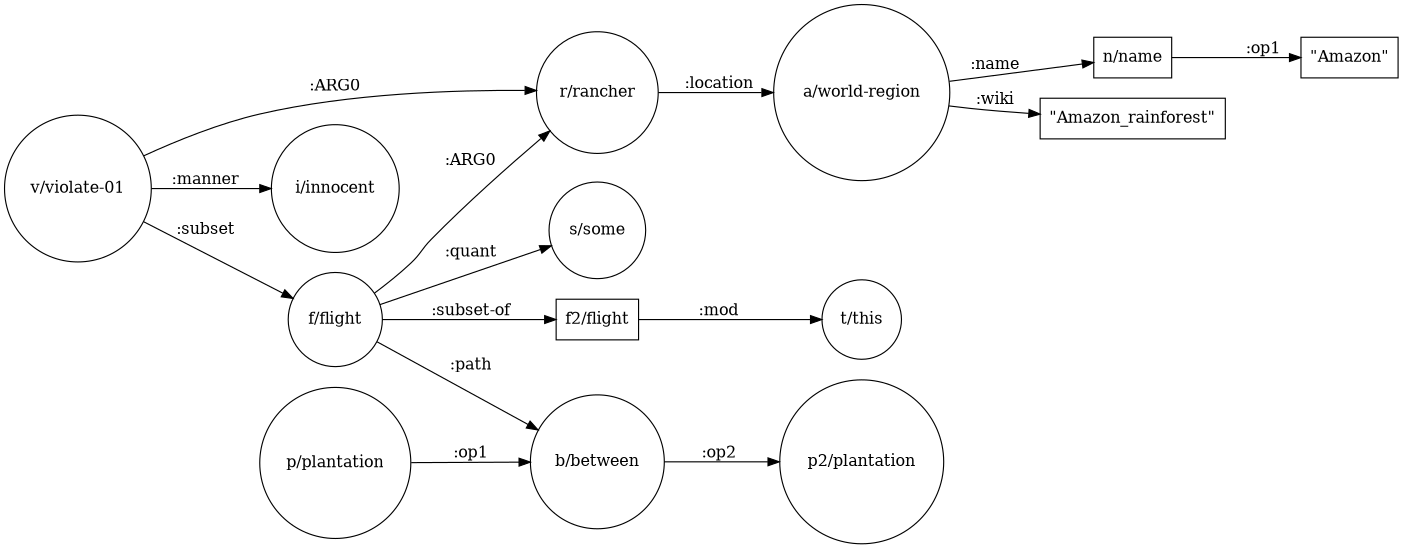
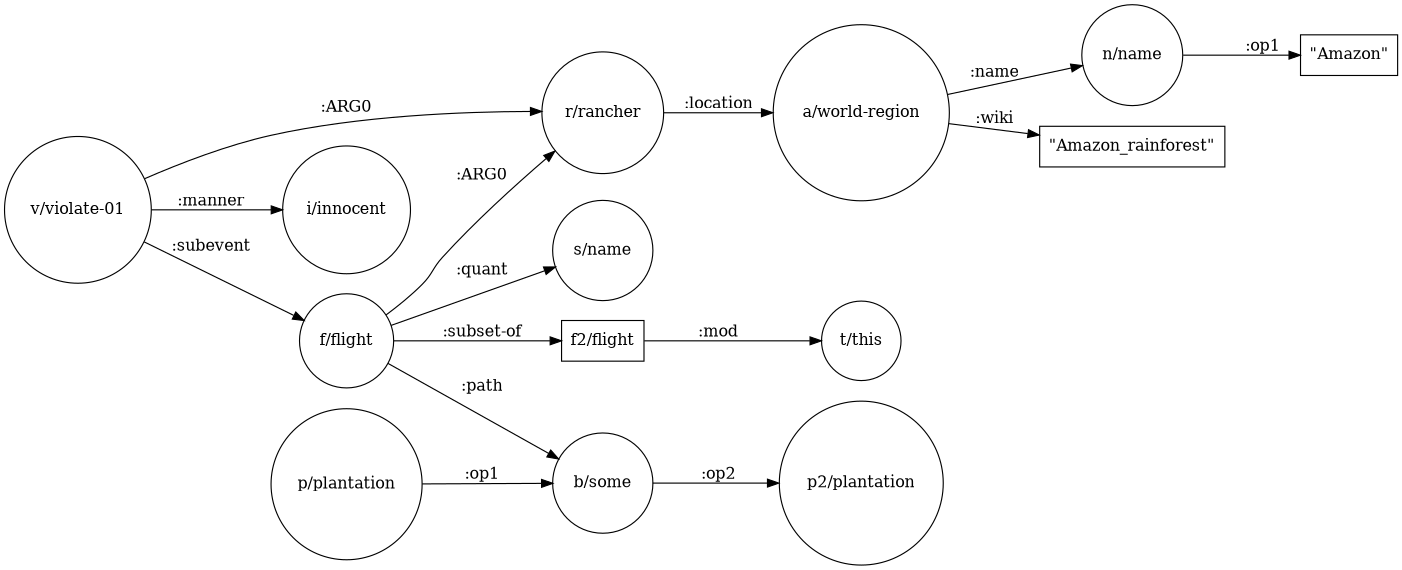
node "n/name": shape box -> circle
edge "v/violate-01" -> "f/flight": label ":subset" -> ":subevent"
node "s/some": label "s/some" -> "s/name"
node "b/between": label "b/between" -> "b/some"
